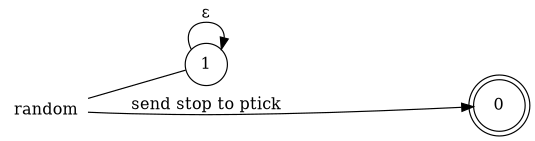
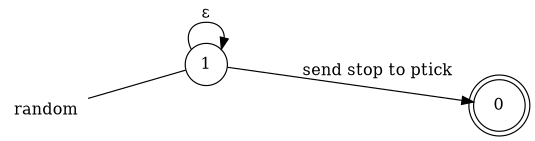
edge "random" -> "0": now "1" -> "0"
